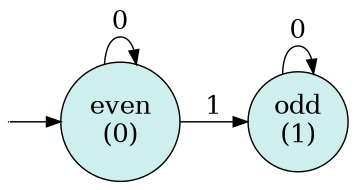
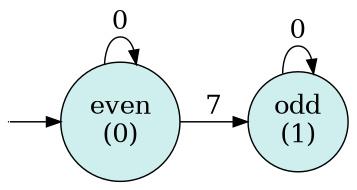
edge "even (0)" -> "odd (1)": label "1" -> "7"
